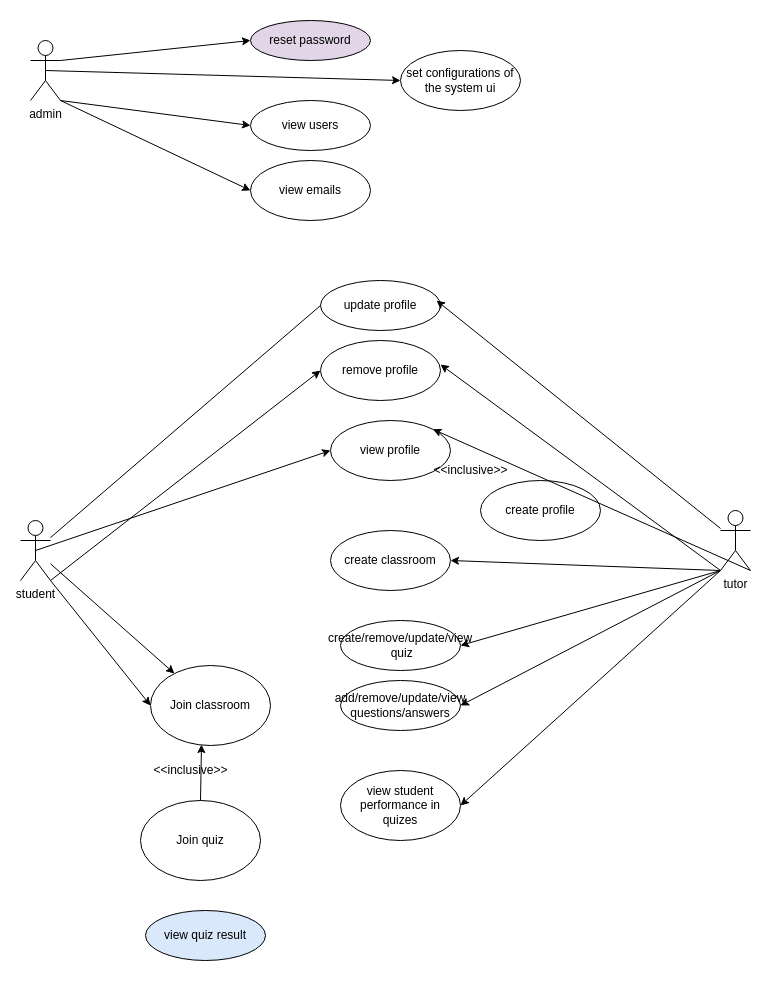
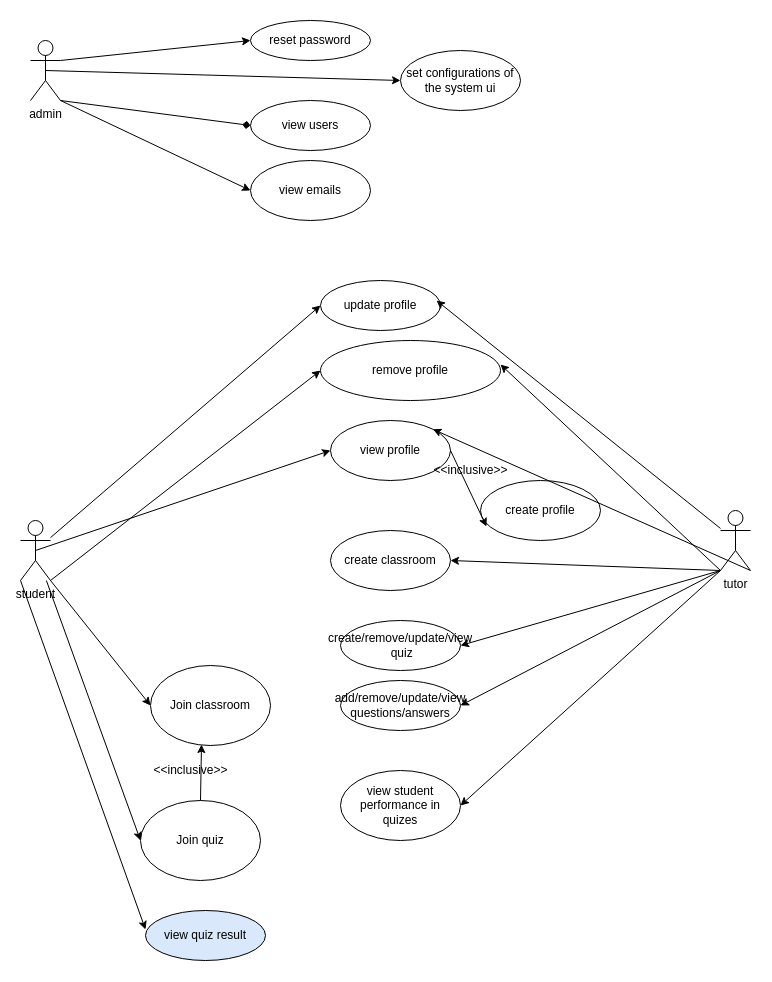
node "reset password": fillcolor #e1d5e7 -> #ffffff
edge "admin" -> "view users": arrowhead classic -> diamond
edge "update profile" -- "student": arrowhead none -> classic
node "remove profile": size 120x60 -> 180x60
edge "view profile" -> "create profile": added
edge "student" -> "Join classroom": now "student" -> "Join quiz"
edge "student" -> "view quiz result": added
